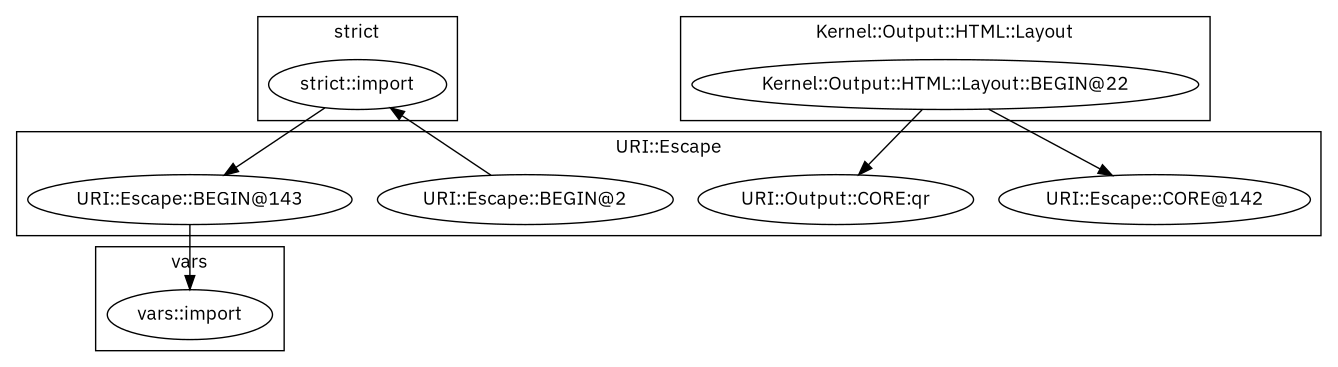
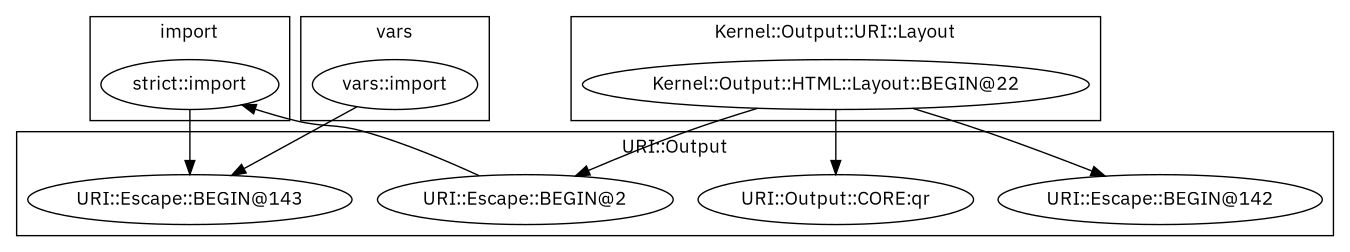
cluster "strict": label "strict" -> "import"
cluster "Kernel::Output::HTML::Layout": label "Kernel::Output::HTML::Layout" -> "Kernel::Output::URI::Layout"
edge "Kernel::Output::HTML::Layout::BEGIN@22" -> "URI::Escape::BEGIN@2": added
cluster "URI::Escape": label "URI::Escape" -> "URI::Output"
node "URI::Escape::CORE@142": label "URI::Escape::CORE@142" -> "URI::Escape::BEGIN@142"
edge "URI::Escape::BEGIN@143" -> "vars::import": reversed
